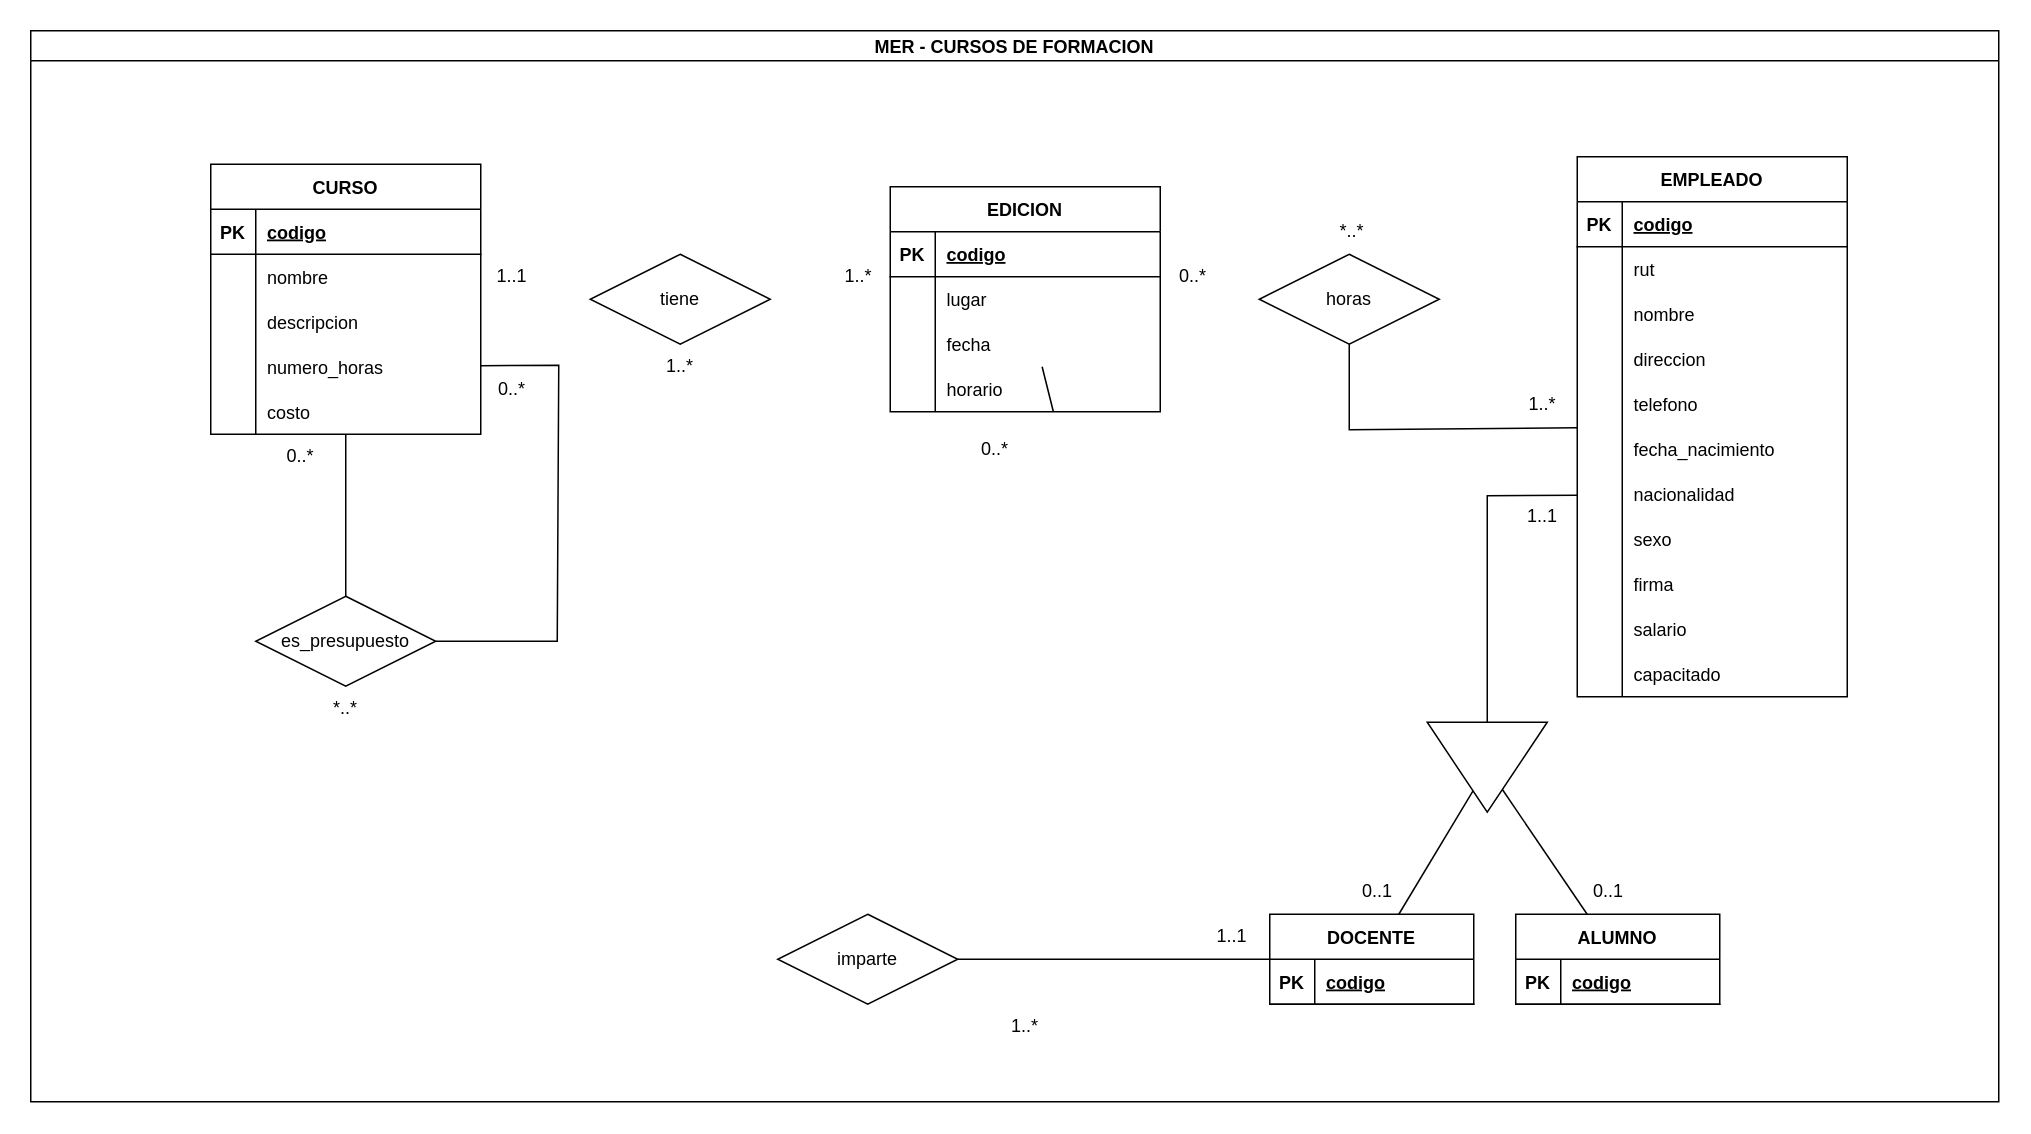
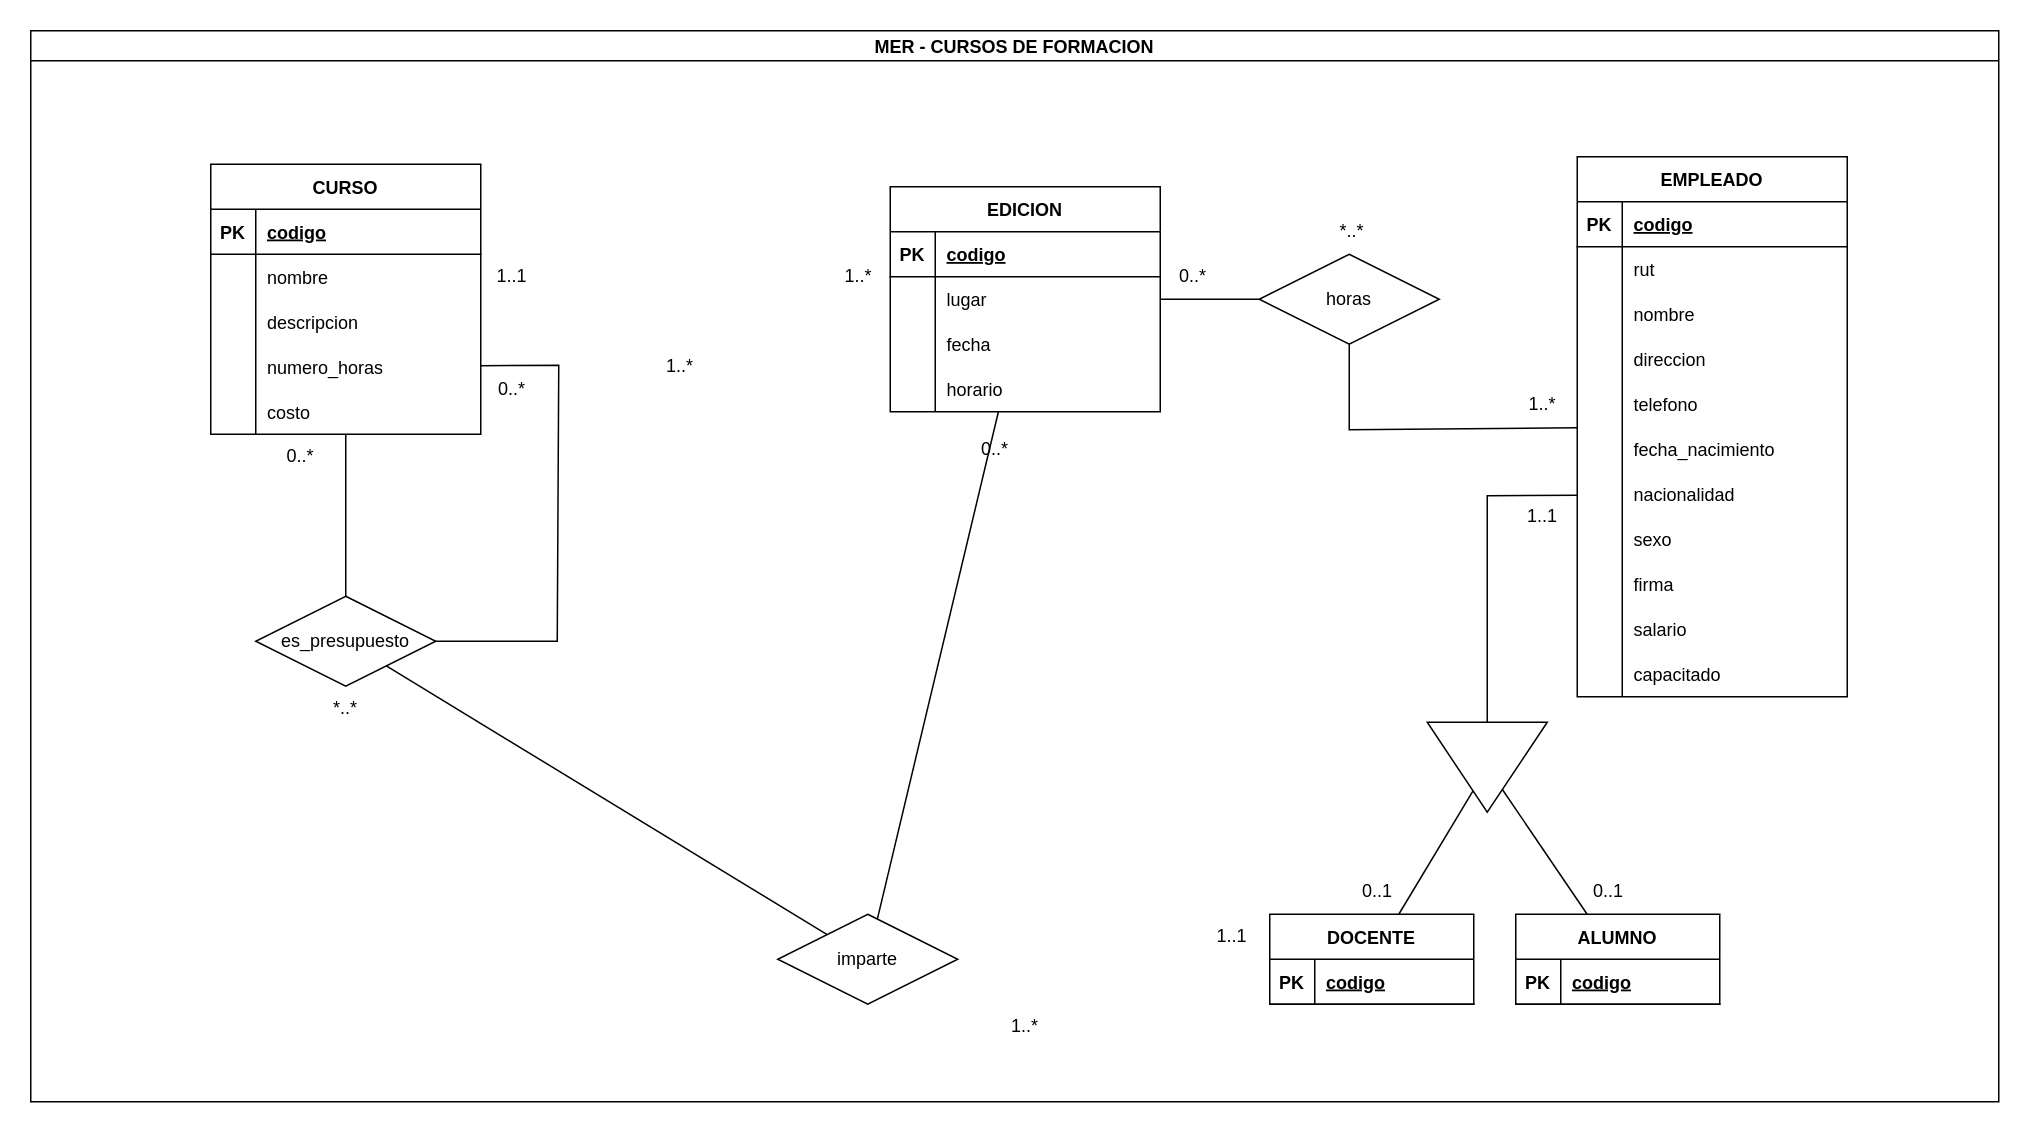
node "tiene": removed
edge "EDICION" -- "horario": now "EDICION" -- "horas"
edge "EDICION" -- "imparte": added
edge "imparte" -- "DOCENTE": now "imparte" -- "es_presupuesto"
